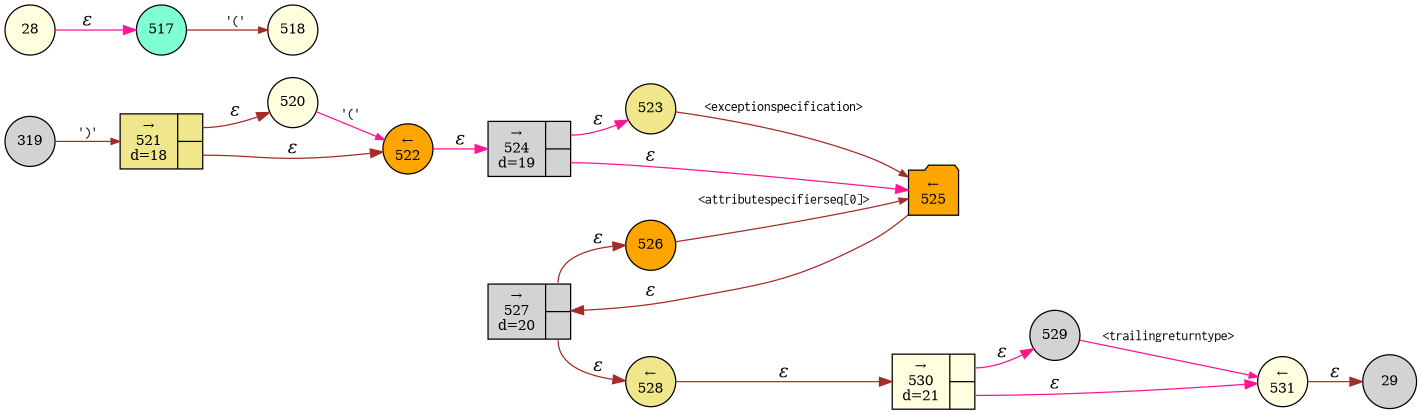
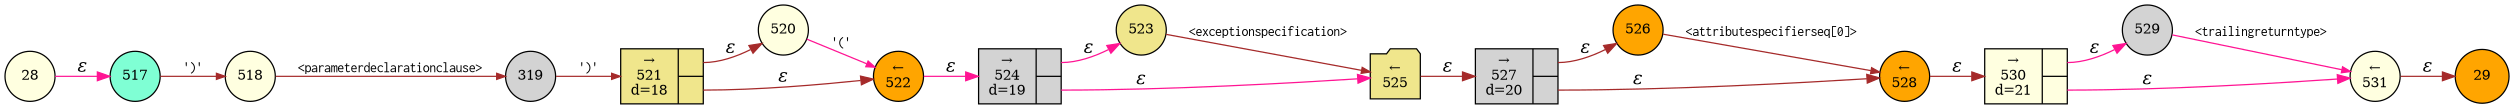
edge "517" -> "518": label "'('" -> "')'"
edge "518" -> "319": added, label "<parameterdeclarationclause>"
node "← 525": fillcolor orange -> khaki
edge "526" -> "← 525": now "526" -> "← 528"
node "← 528": fillcolor khaki -> orange
node "29": fillcolor lightgrey -> orange
